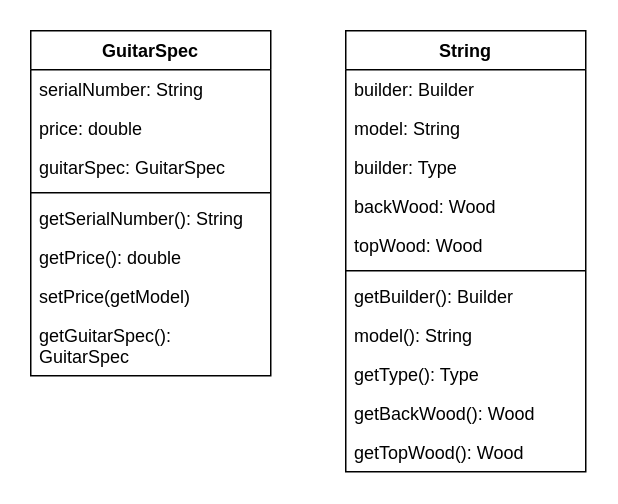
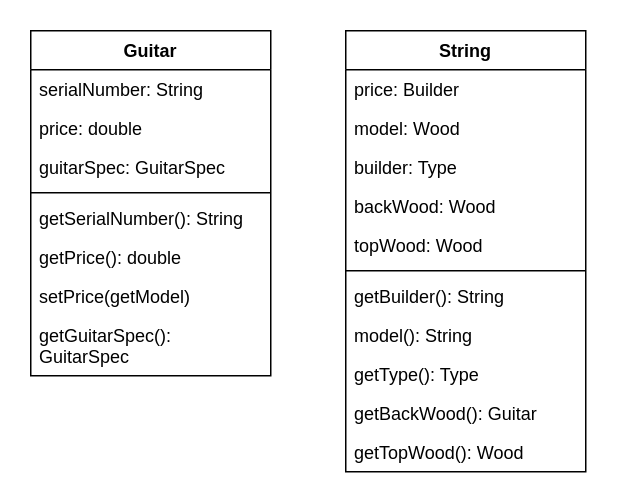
node "GuitarSpec": label "GuitarSpec" -> "Guitar"
node "builder: Builder": label "builder: Builder" -> "price: Builder"
node "model: String": label "model: String" -> "model: Wood"
node "getBuilder(): Builder": label "getBuilder(): Builder" -> "getBuilder(): String"
node "getBackWood(): Wood": label "getBackWood(): Wood" -> "getBackWood(): Guitar"
